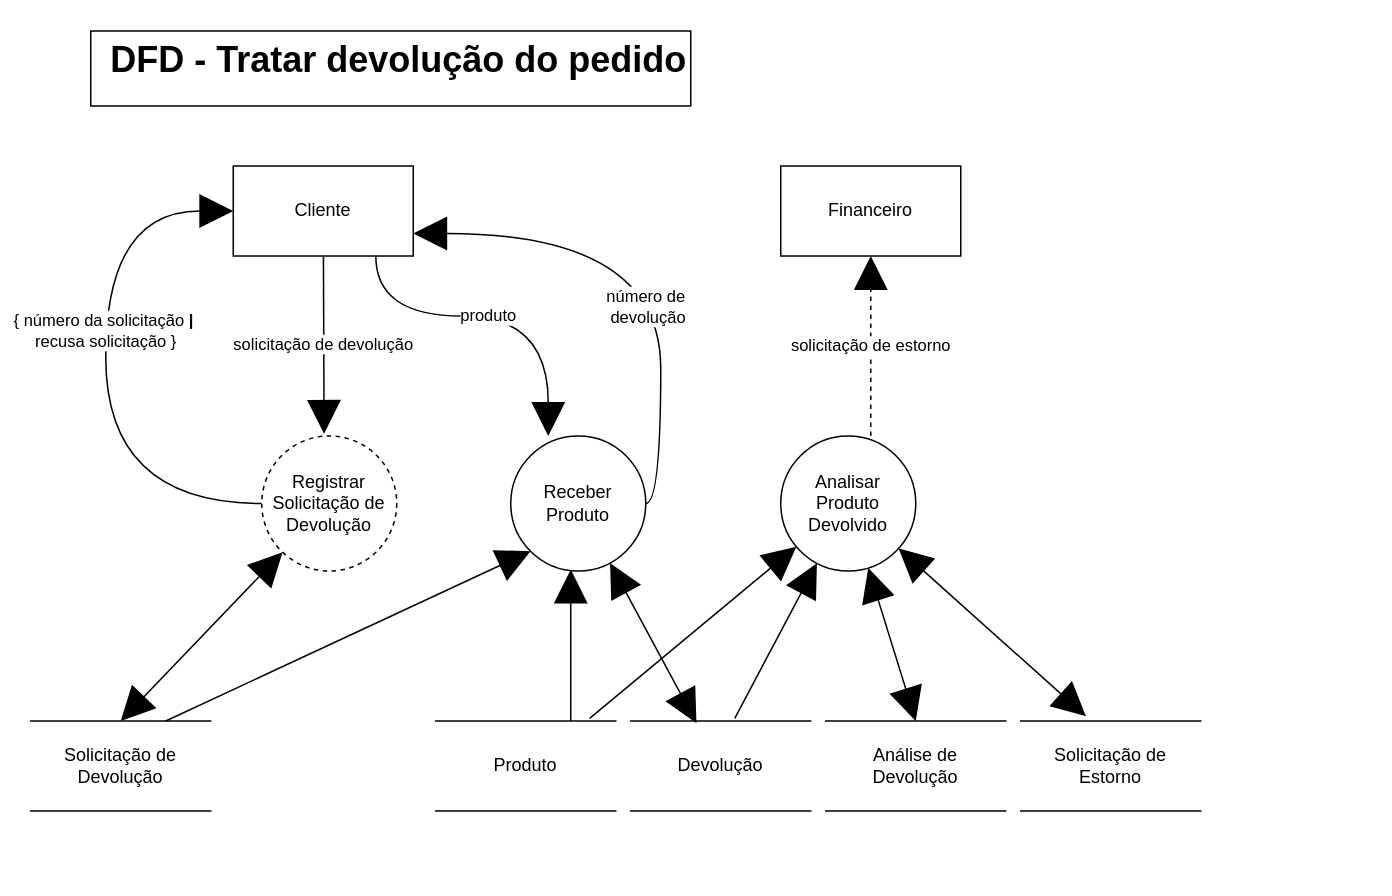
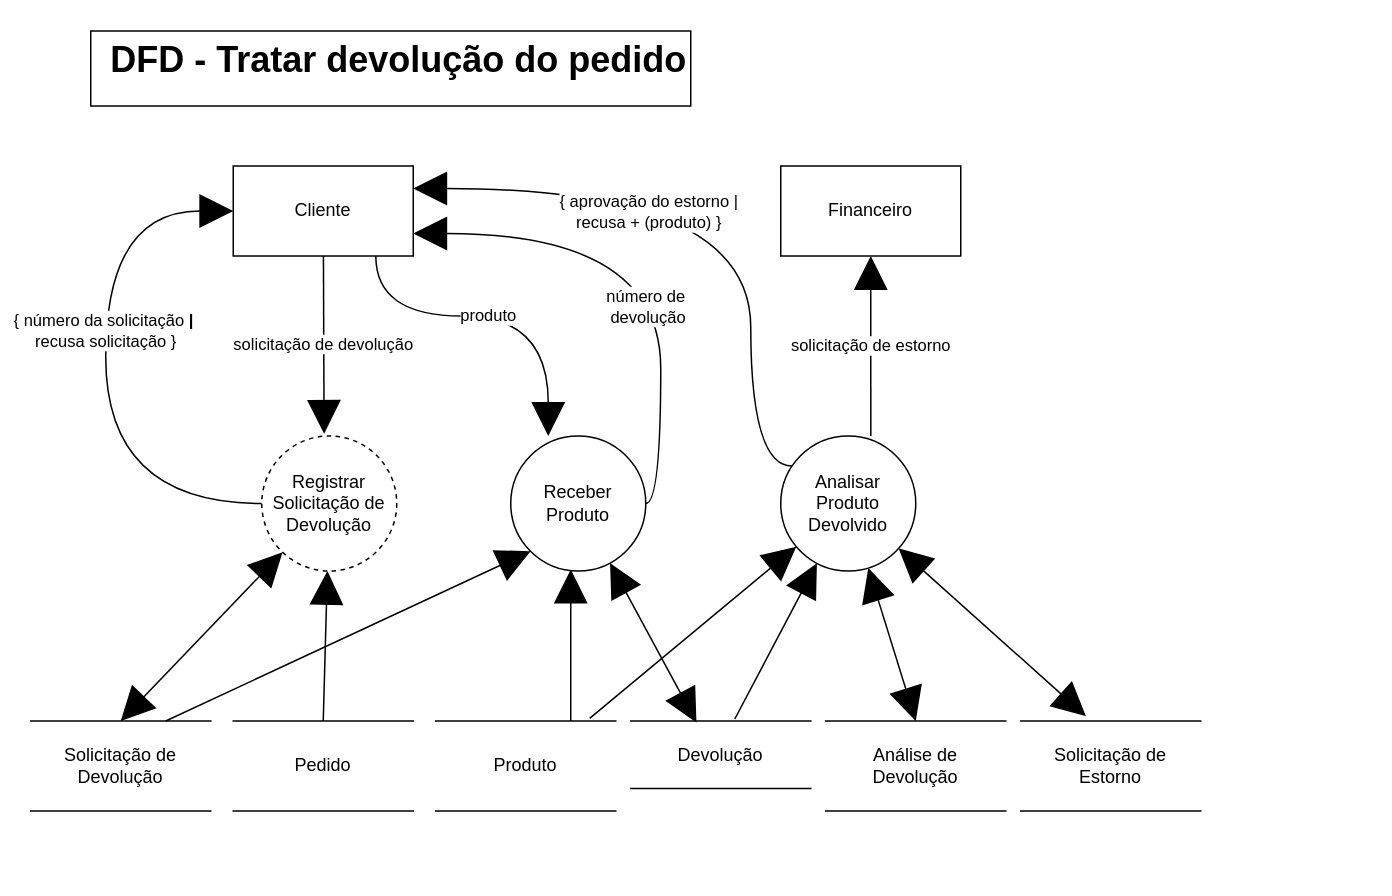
edge "Analisar Produto Devolvido" -> "Cliente": added, label "{ aprovação do estorno | recusa + (produto) }"
edge "Analisar Produto Devolvido" -> "Financeiro": style dashed -> solid
edge "Pedido" -> "Registrar Solicitação de Devolução": added
node "Pedido": added
node "Devolução": size 180x90 -> 180x68
